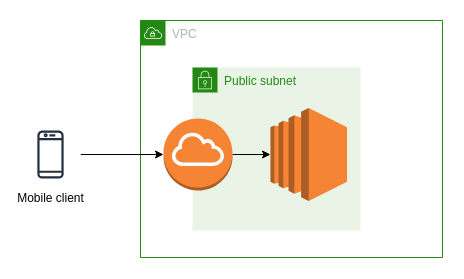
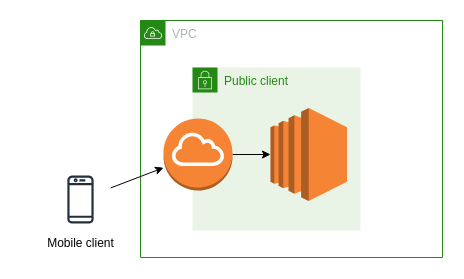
node "Public subnet": label "Public subnet" -> "Public client"
node "Mobile client": moved (51, 155) -> (81, 200)
